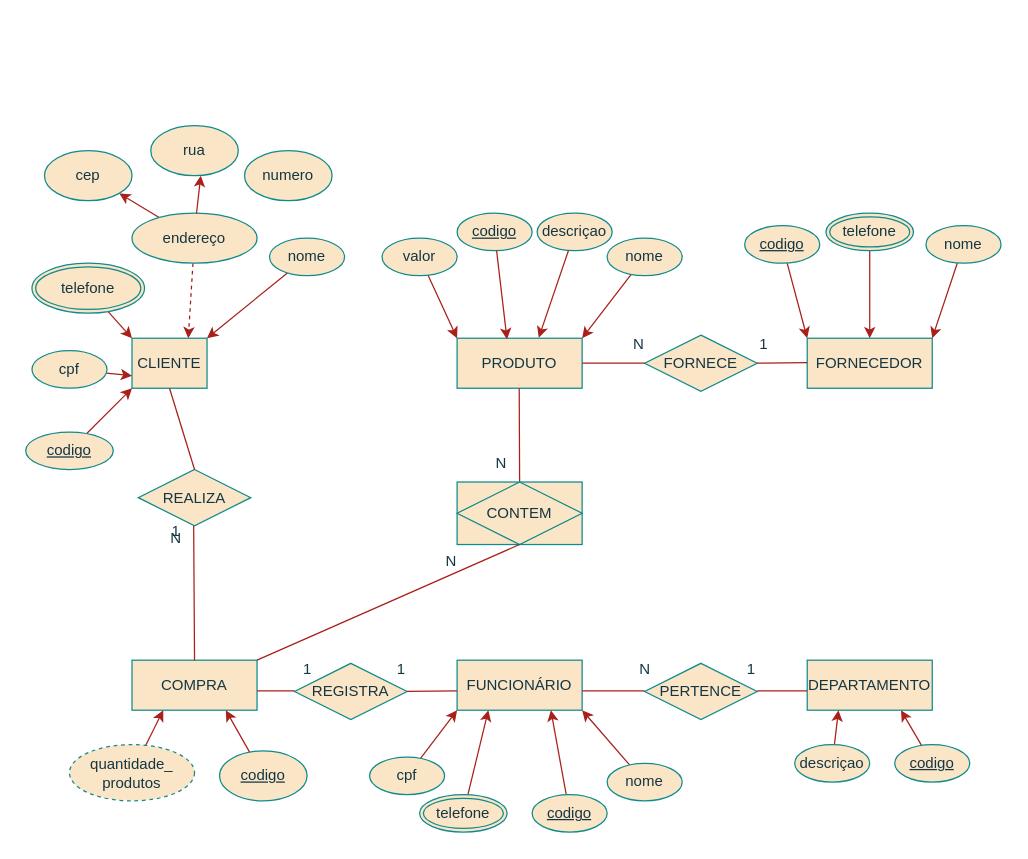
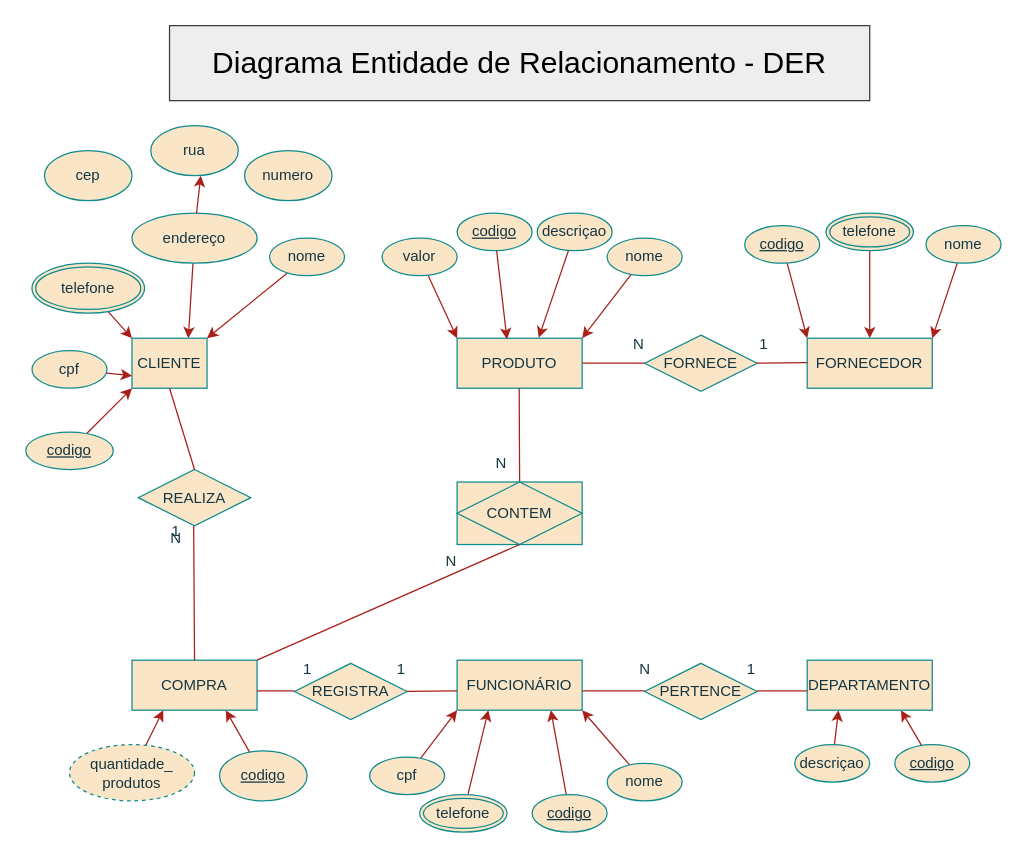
node "Diagrama Entidade de Relacionamento - DER": added
edge "endereço" -> "cep": removed
edge "endereço" -> "CLIENTE": style dashed -> solid
